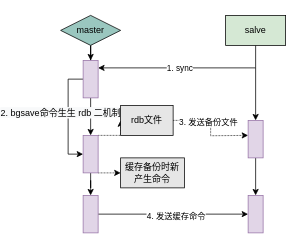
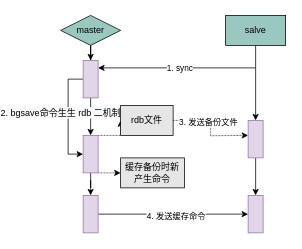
node "salve": fillcolor #d5e8d4 -> #9ac7bf
